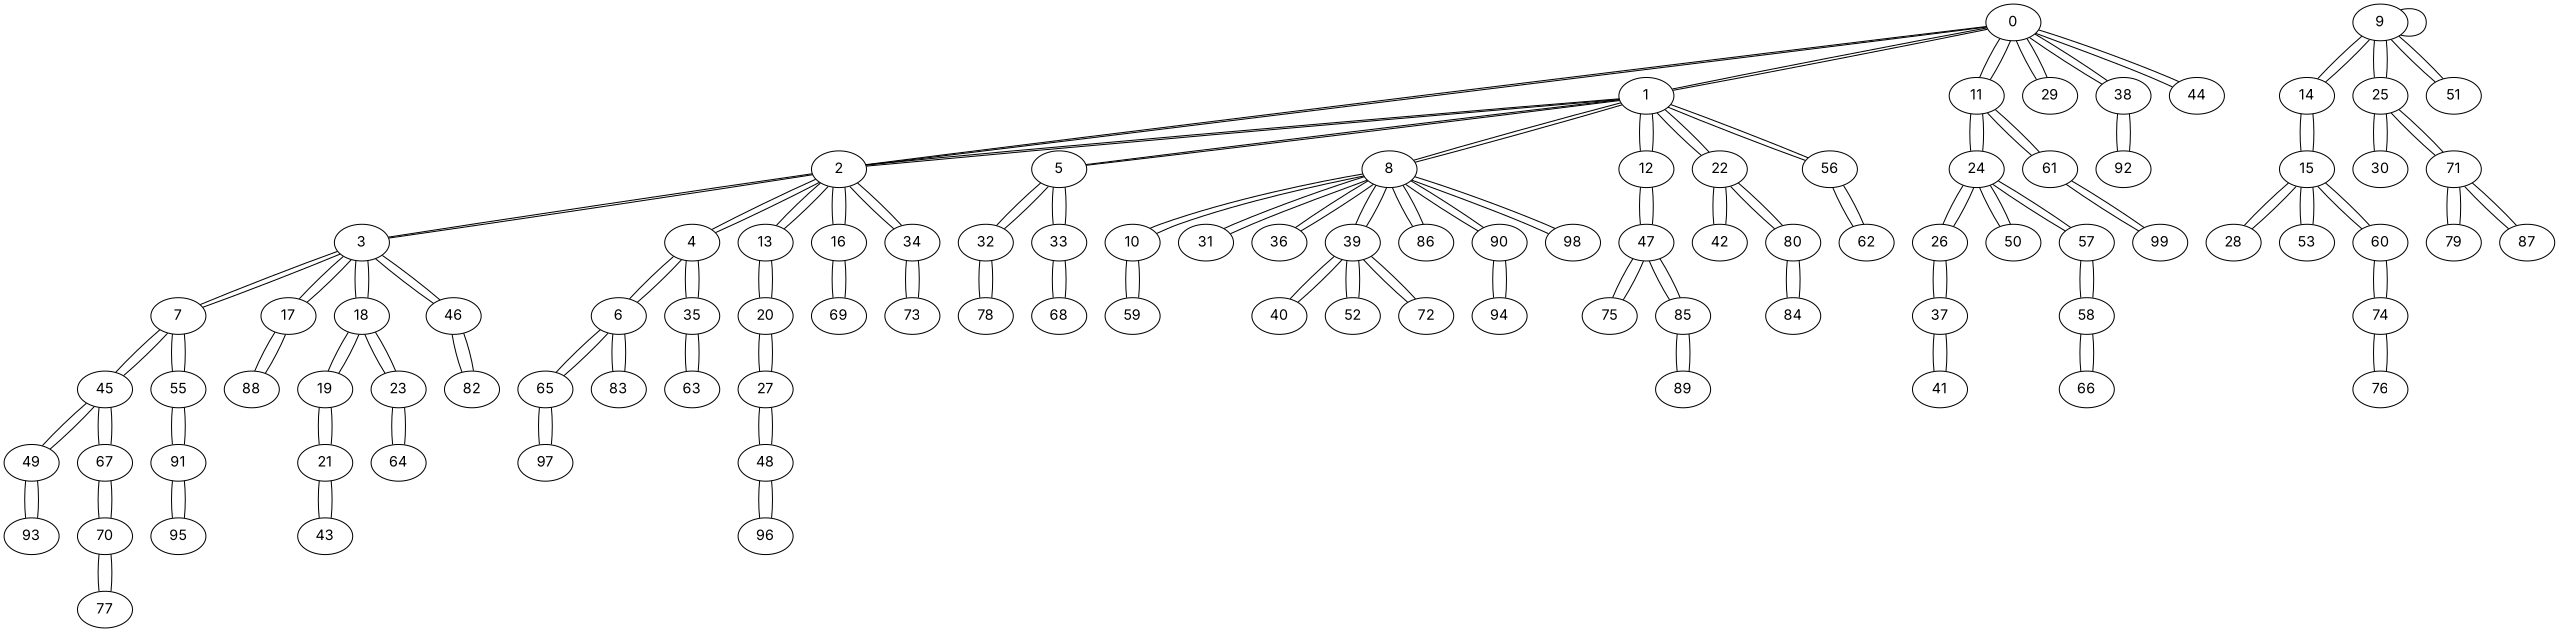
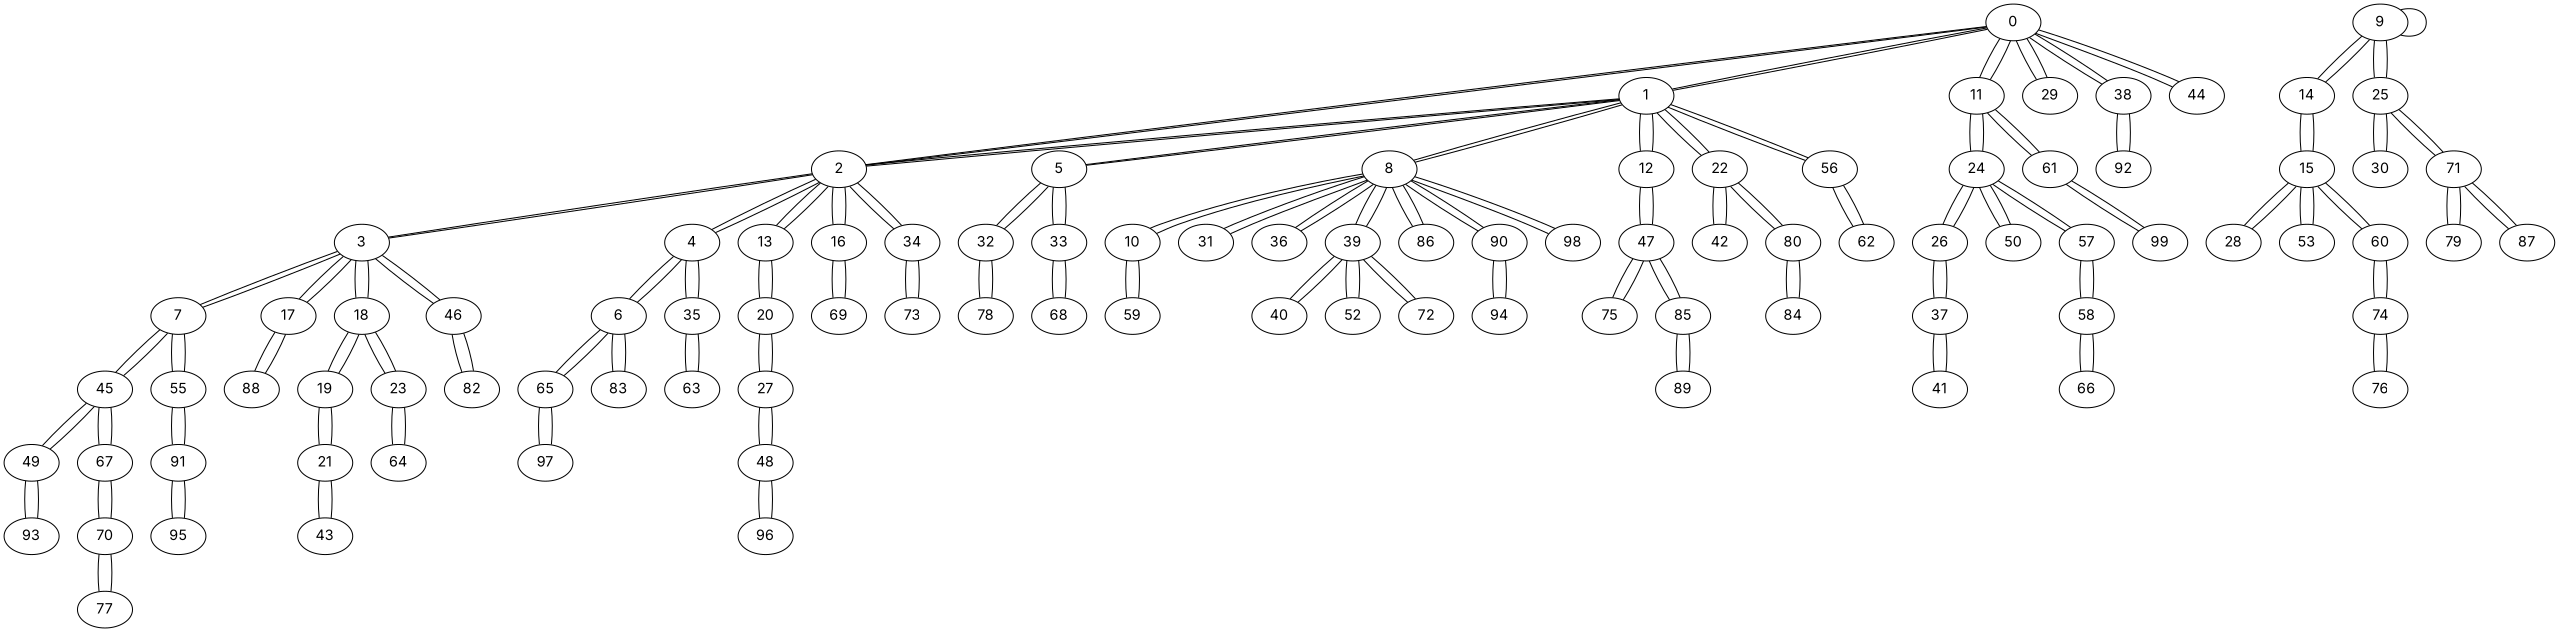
node "51": removed
